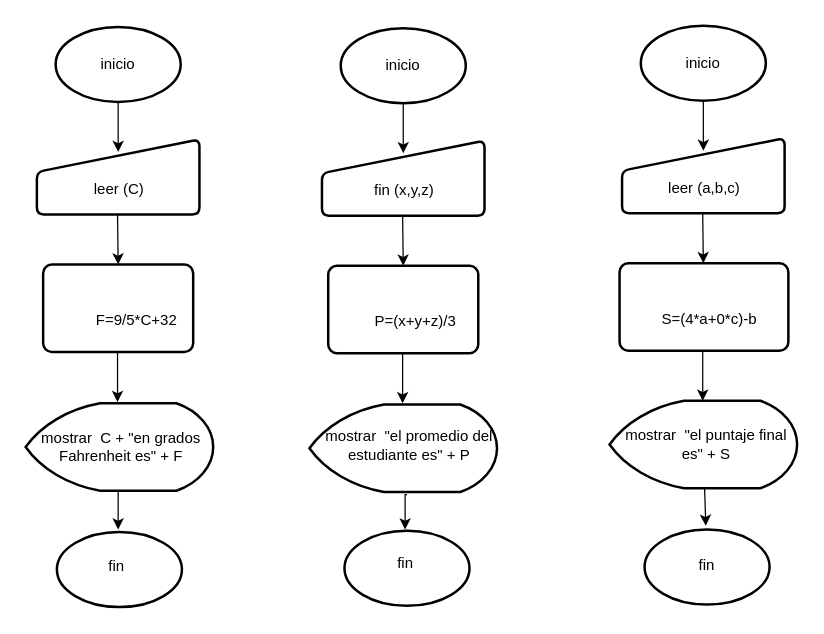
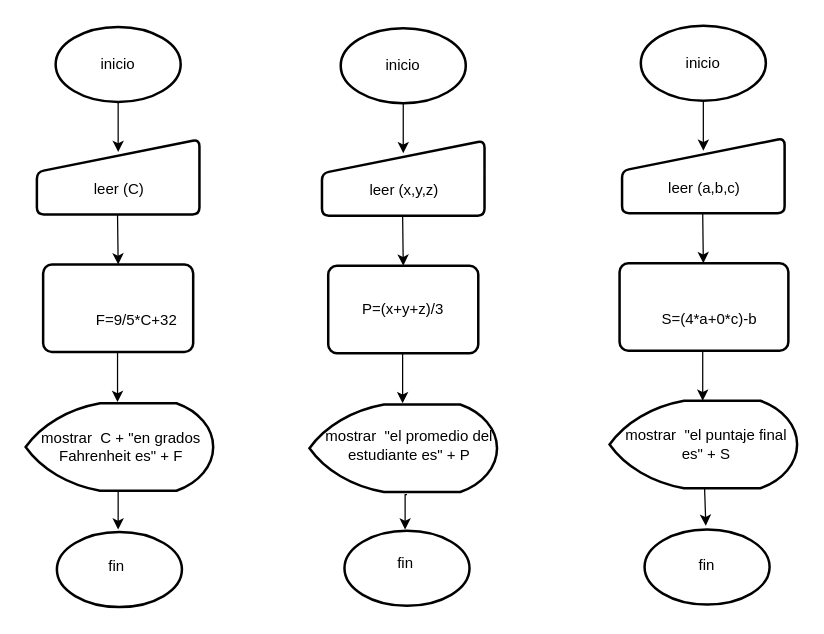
node "fin (x,y,z)": label "fin (x,y,z)" -> "leer (x,y,z)"
node "P=(x+y+z)/3": moved (416, 322) -> (403, 309)
